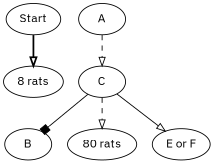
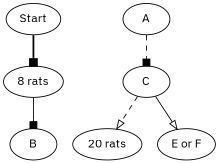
edge "Start" -> "8 rats": arrowhead onormal -> box
edge "A" -> "C": arrowhead onormal -> box
edge "C" -> "B": now "8 rats" -> "B"
node "80 rats": label "80 rats" -> "20 rats"
